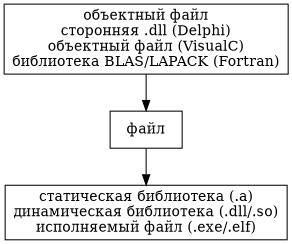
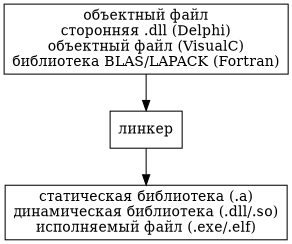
node "файл": label "файл" -> "линкер"
